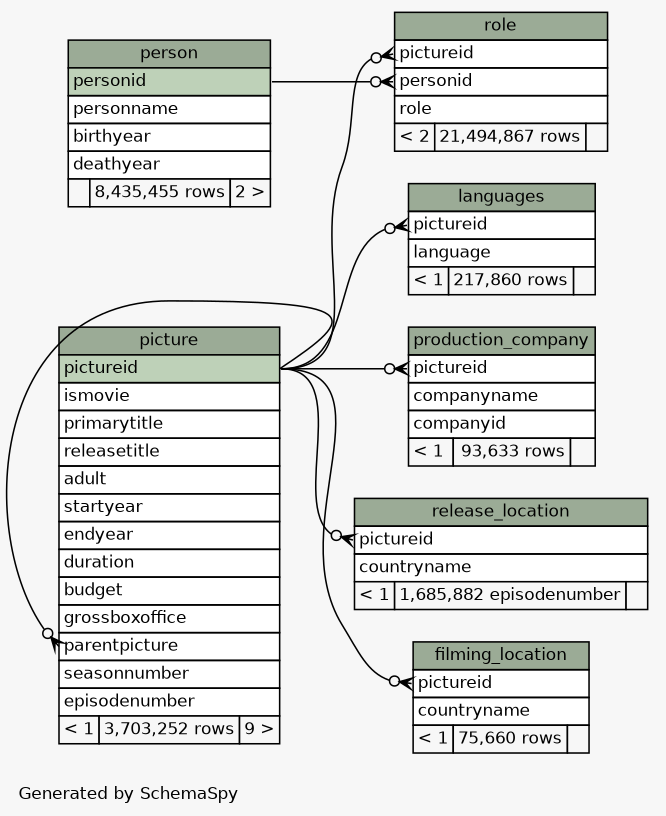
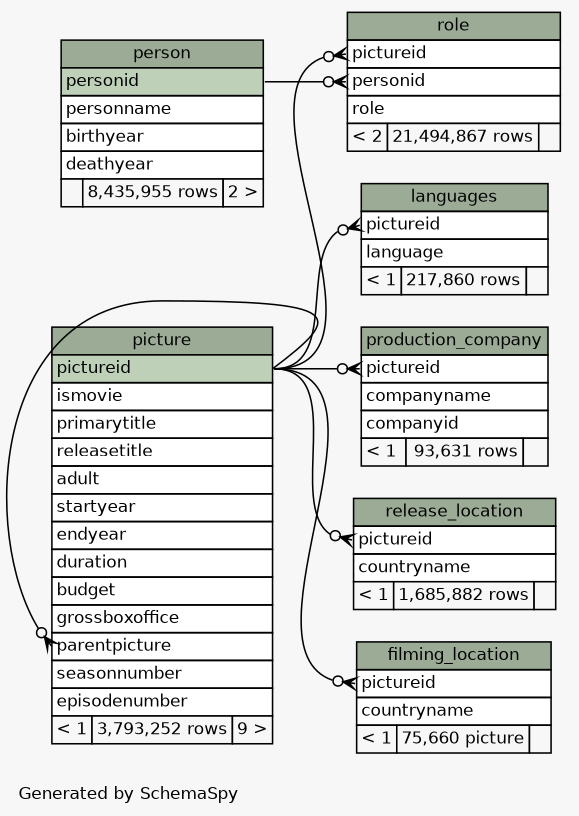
node "person": text "8,435,455 rows" -> "8,435,955 rows"
node "production_company": text "93,633 rows" -> "93,631 rows"
node "release_location": text "1,685,882 episodenumber" -> "1,685,882 rows"
node "picture": text "3,703,252 rows" -> "3,793,252 rows"
node "filming_location": text "75,660 rows" -> "75,660 picture"
